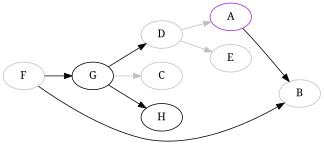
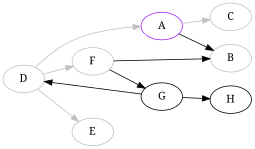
edge "D" -> "F": added
edge "G" -> "C": now "A" -> "C"
